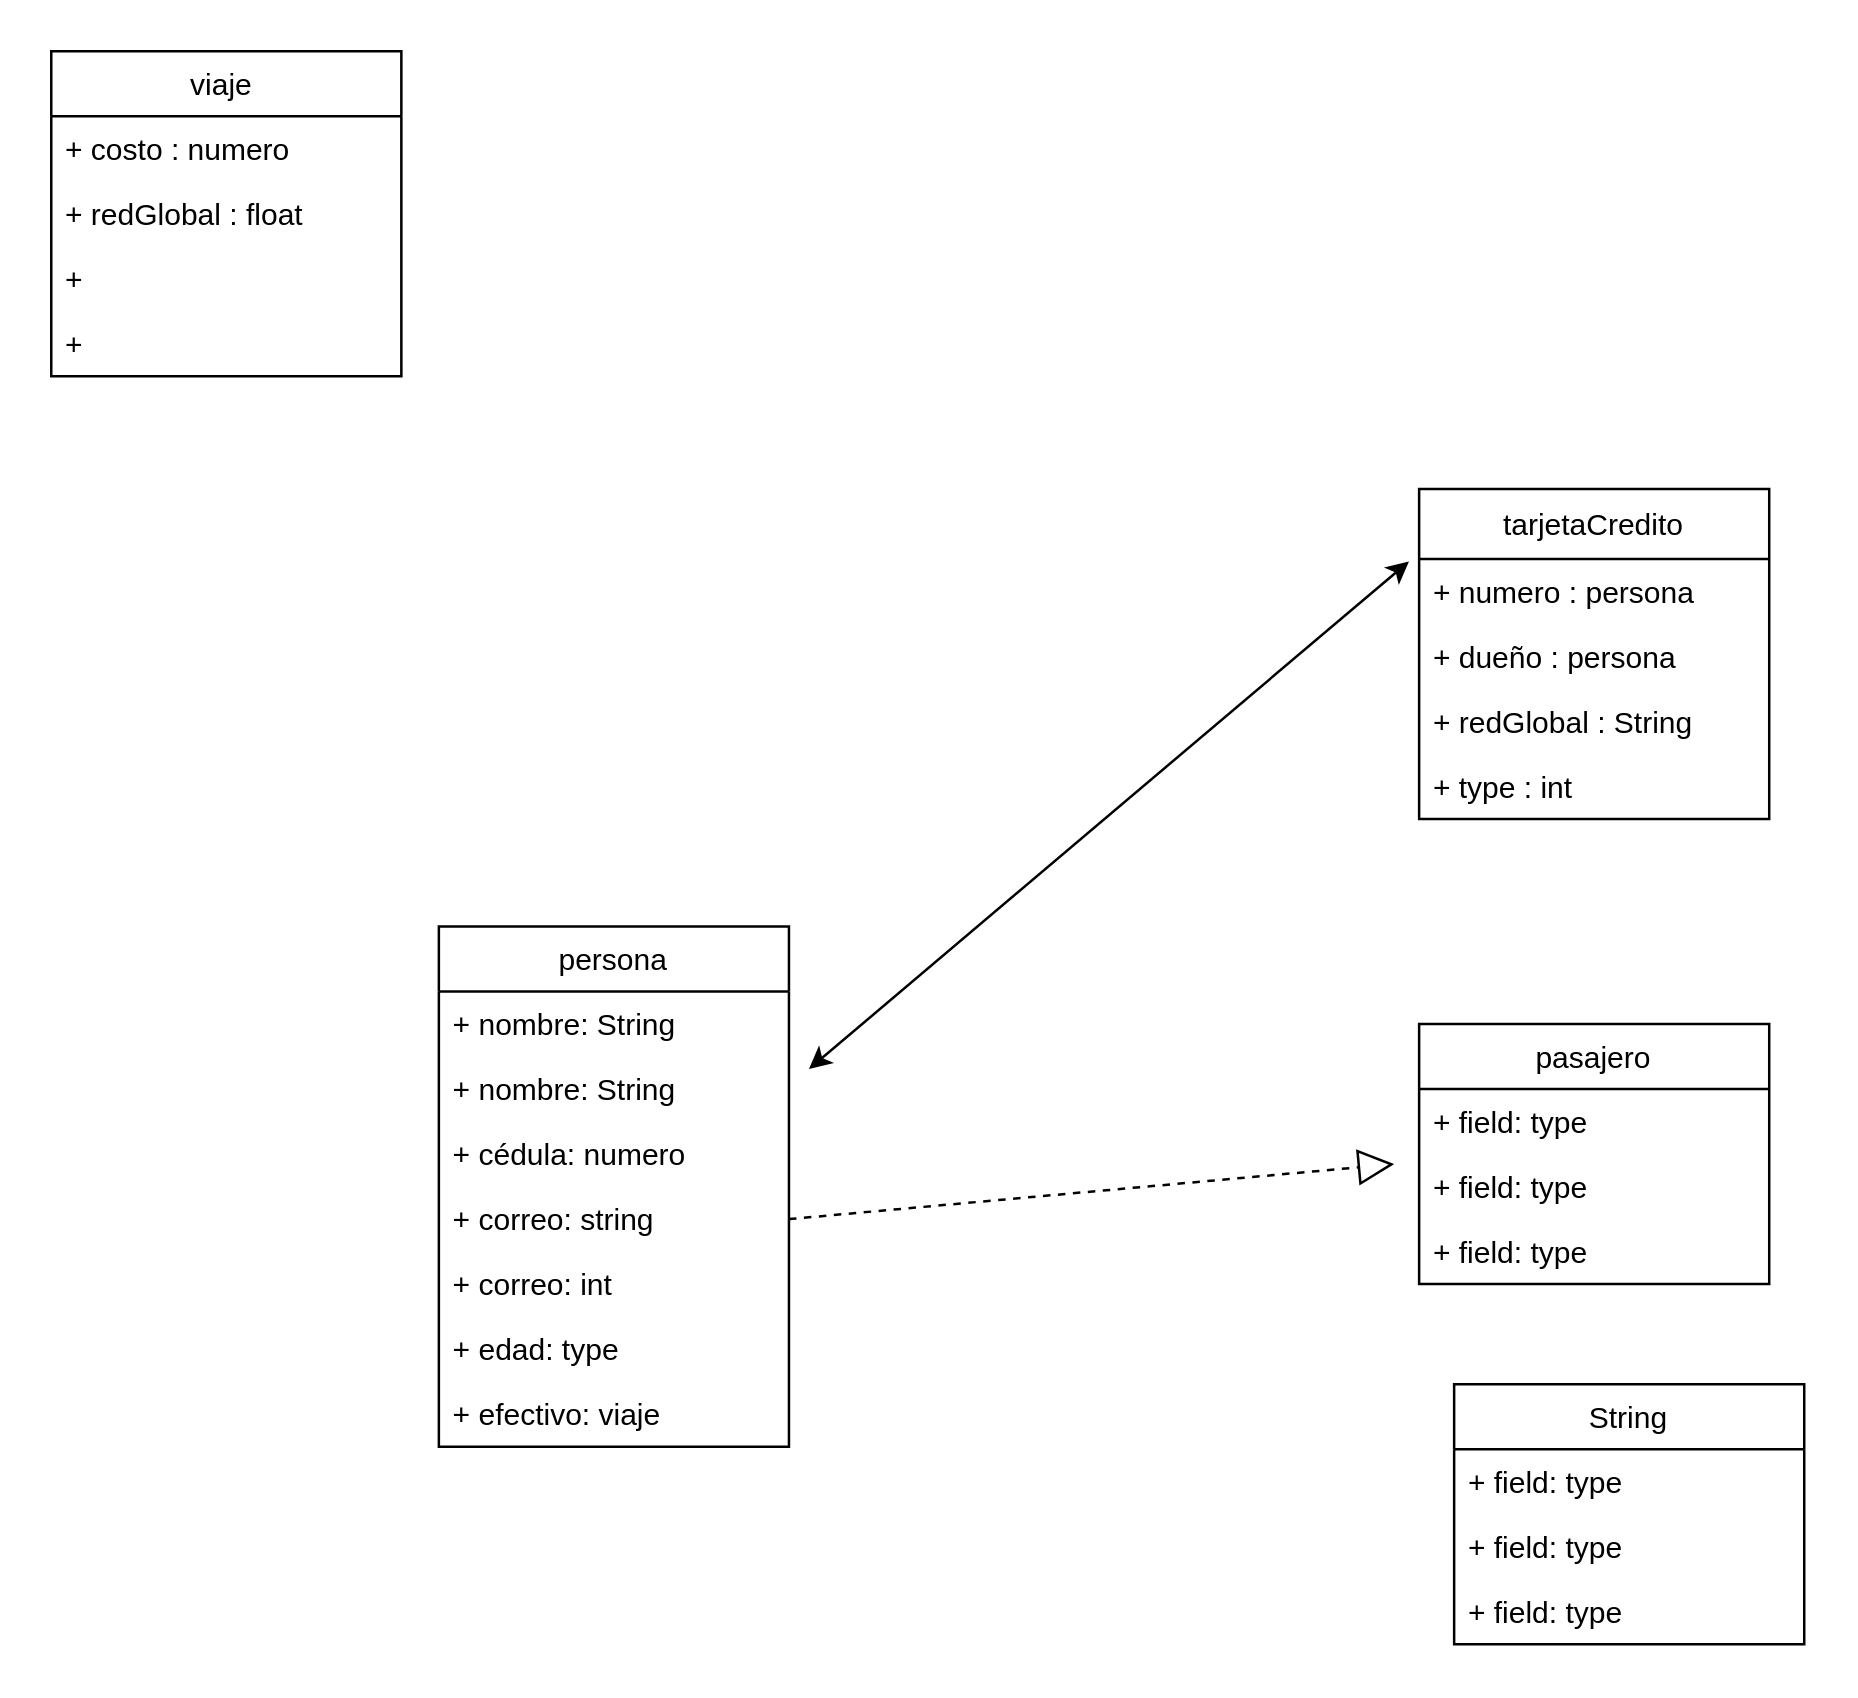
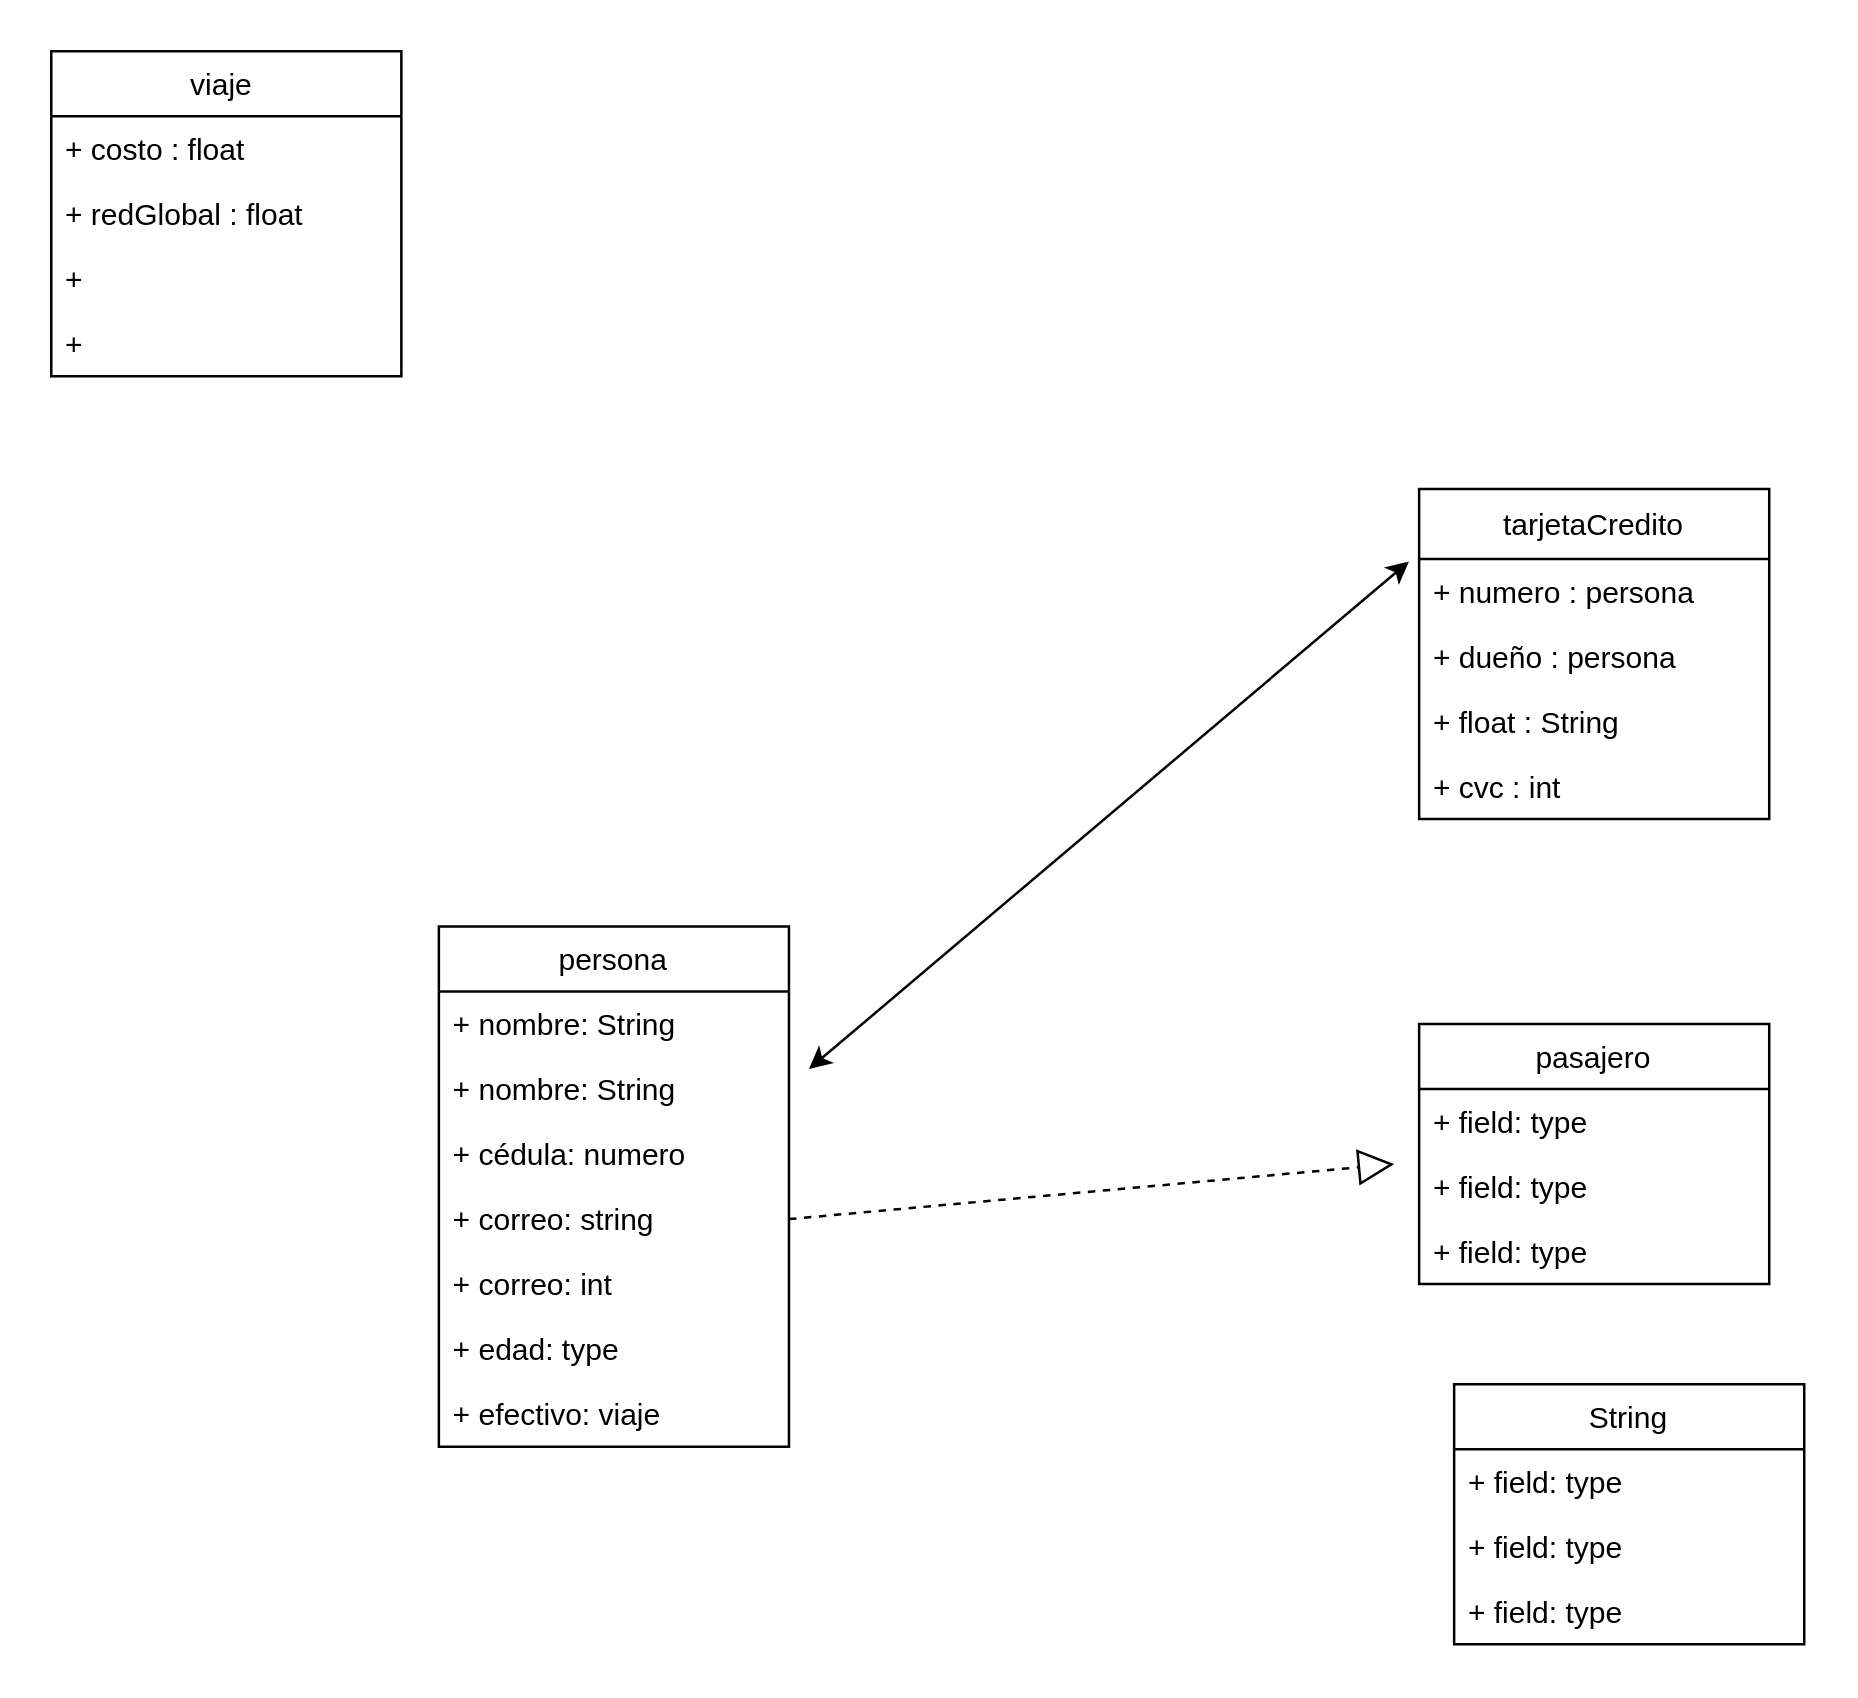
node "+ costo : numero": label "+ costo : numero" -> "+ costo : float"
node "+ redGlobal : String": label "+ redGlobal : String" -> "+ float : String"
node "+ type : int": label "+ type : int" -> "+ cvc : int"
